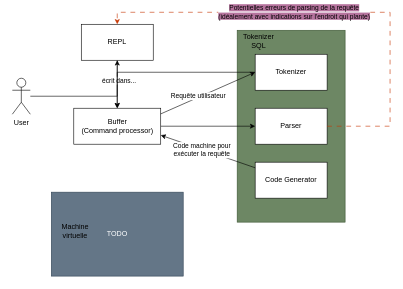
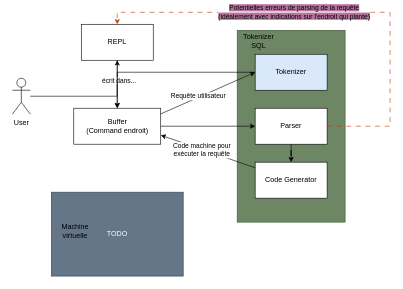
node "Tokenizer": fillcolor #ffffff -> #dae8fc
node "Buffer (Command processor)": label "Buffer (Command processor)" -> "Buffer (Command endroit)"
edge "Parser" -> "Code Generator": added
